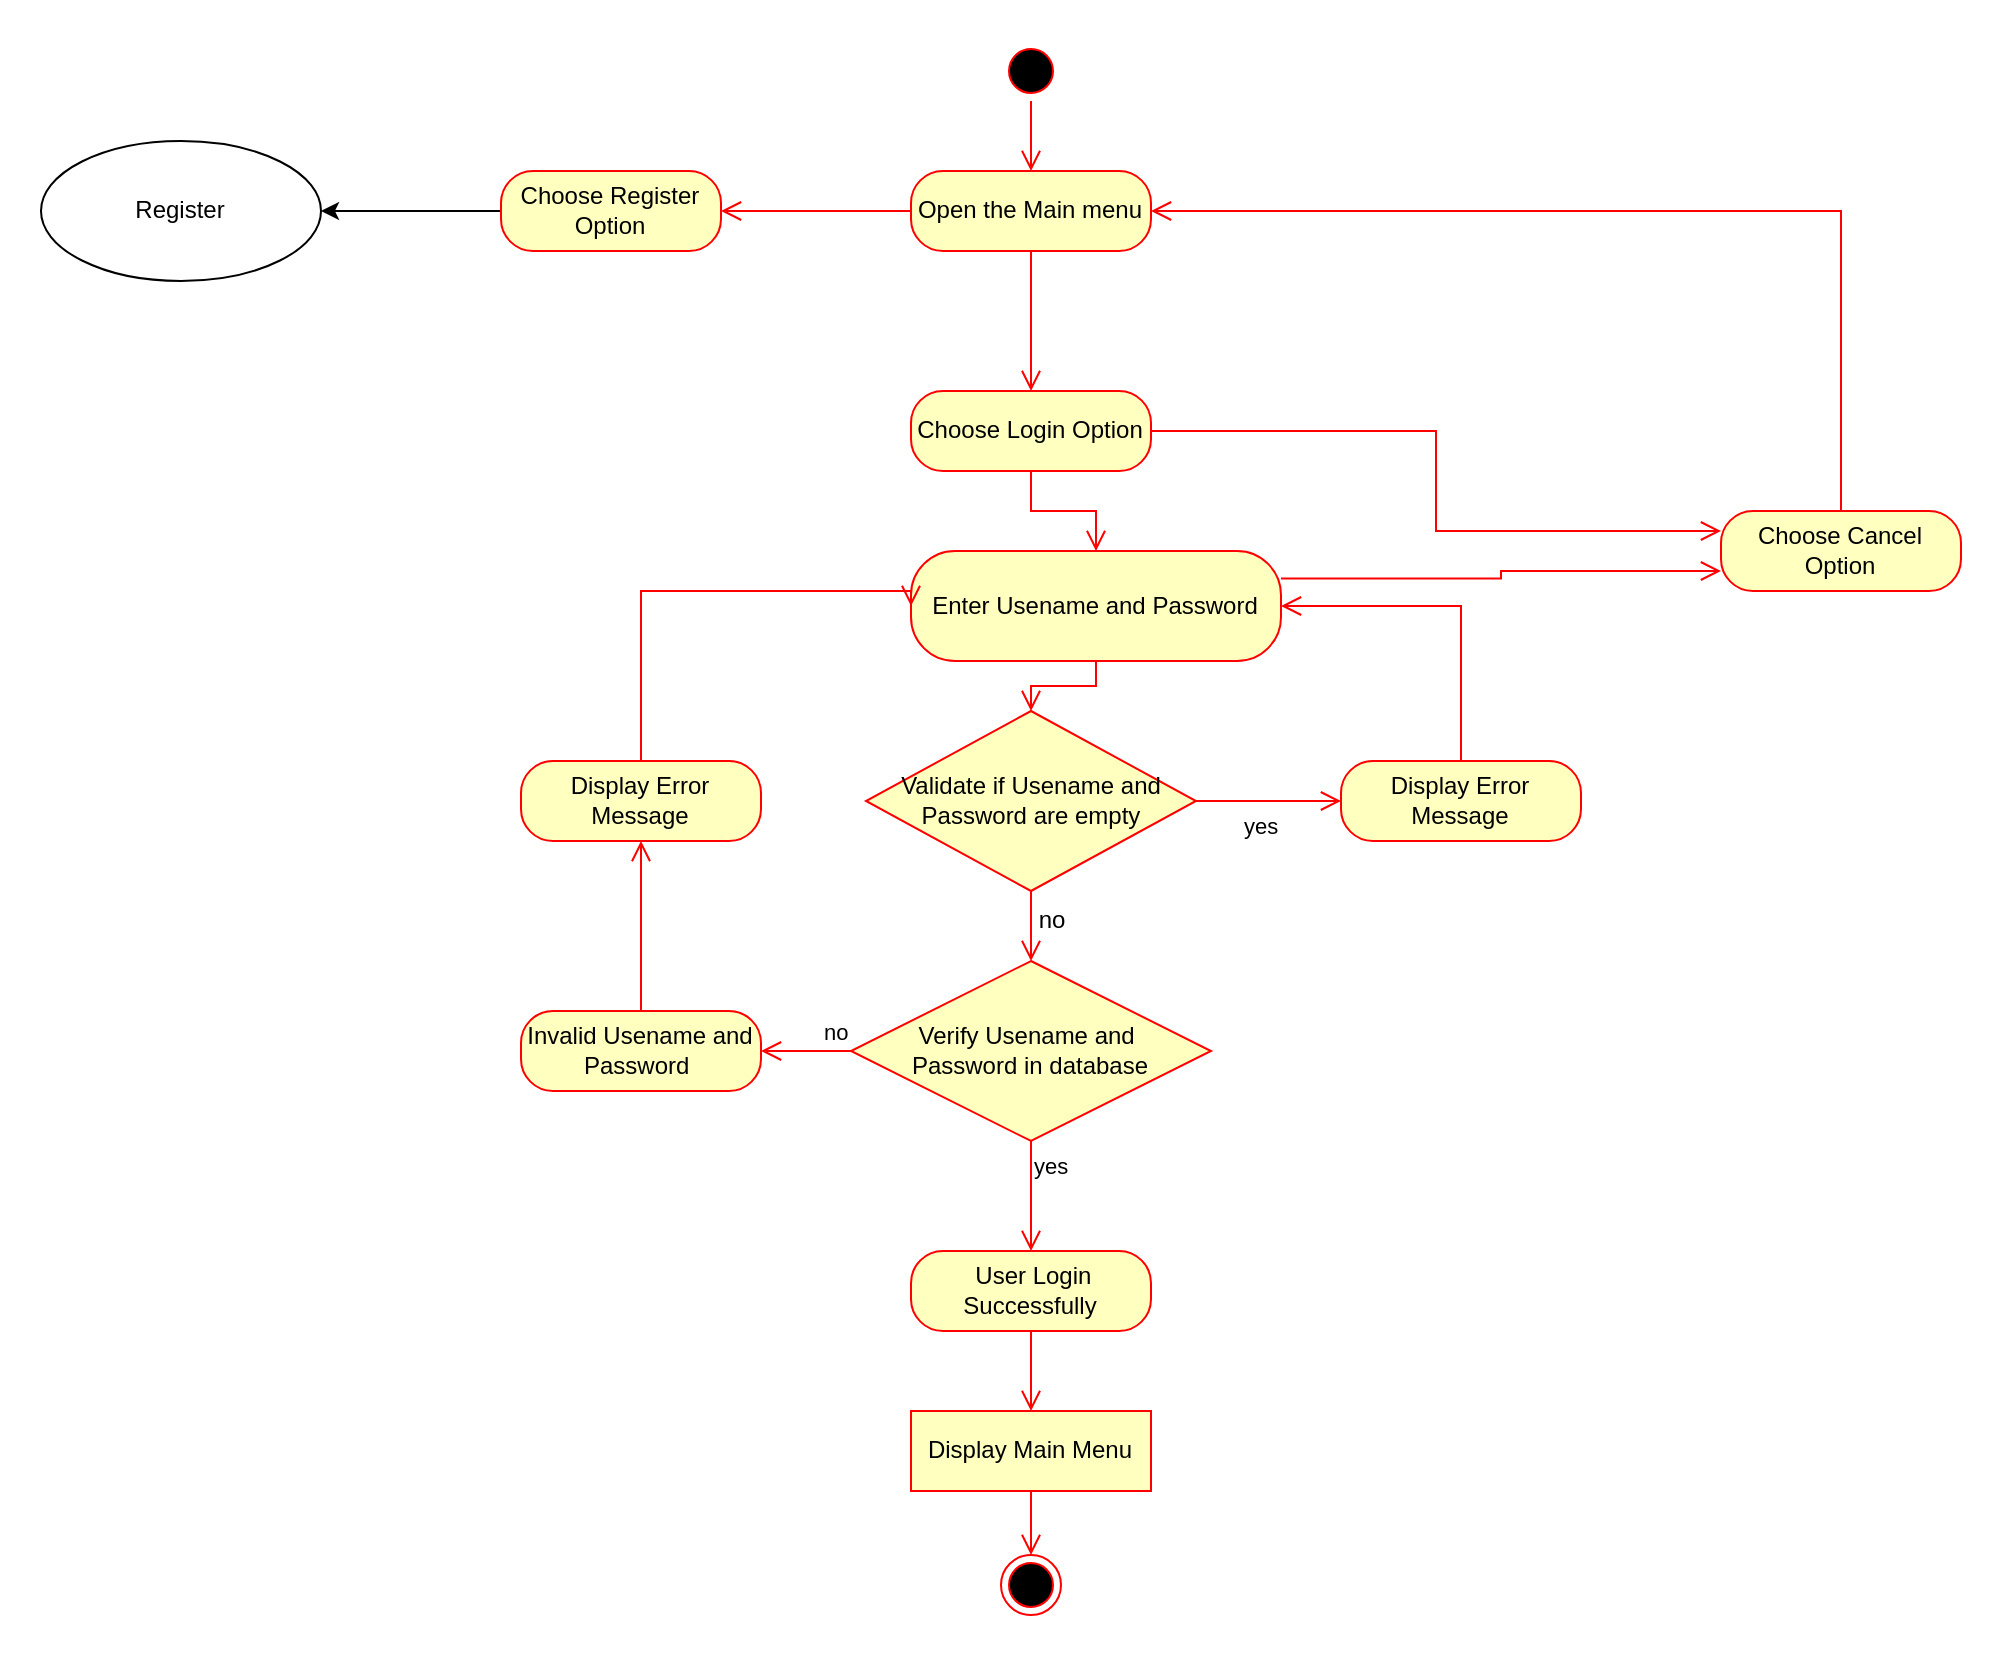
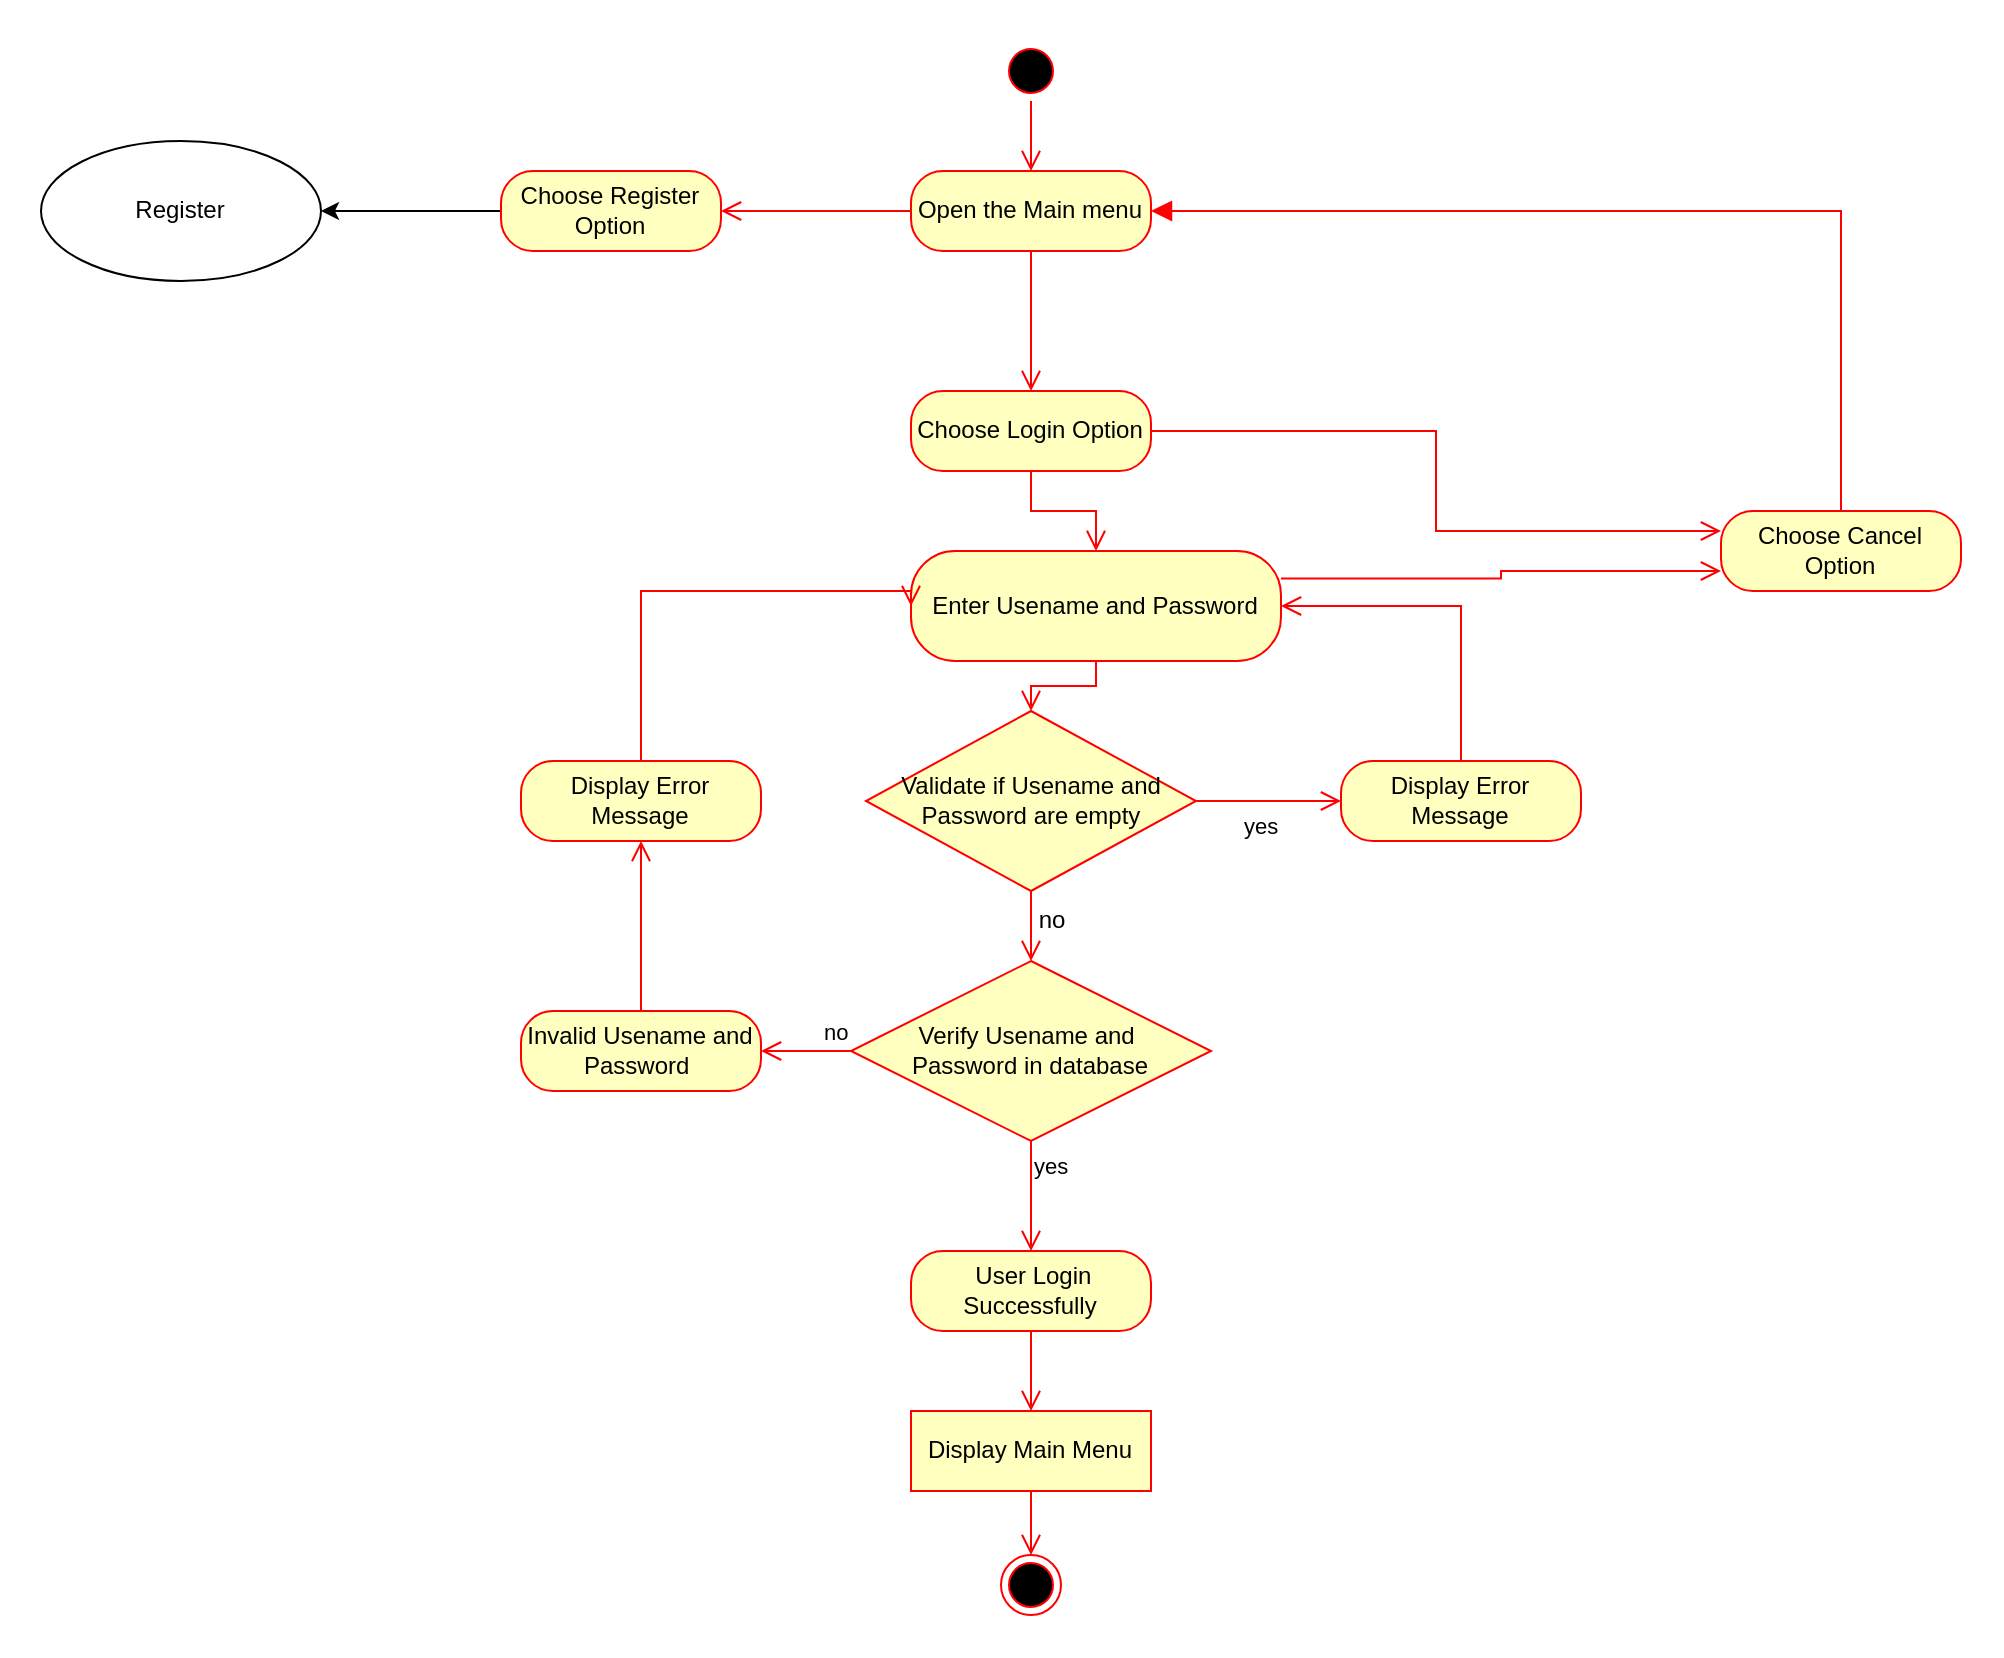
edge "Choose Cancel Option" -> "Open the Main menu": arrowhead open -> block
